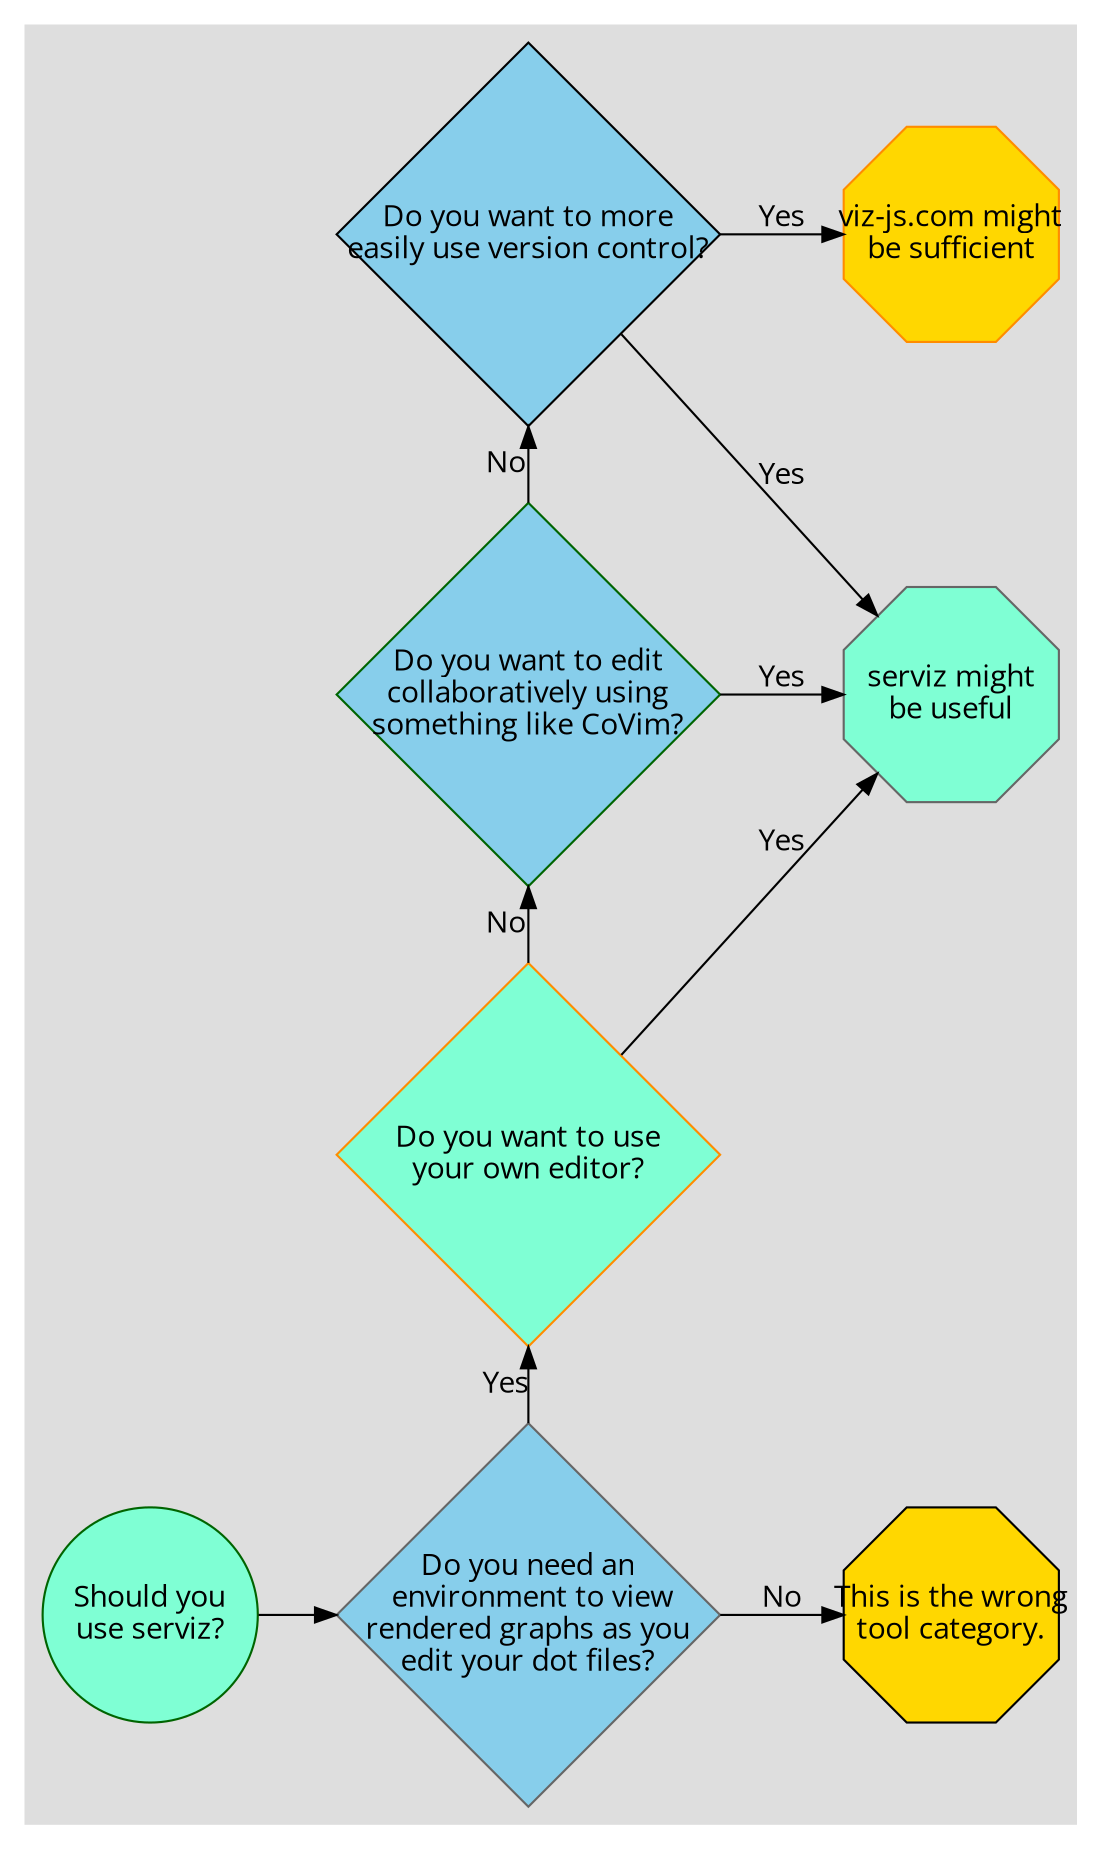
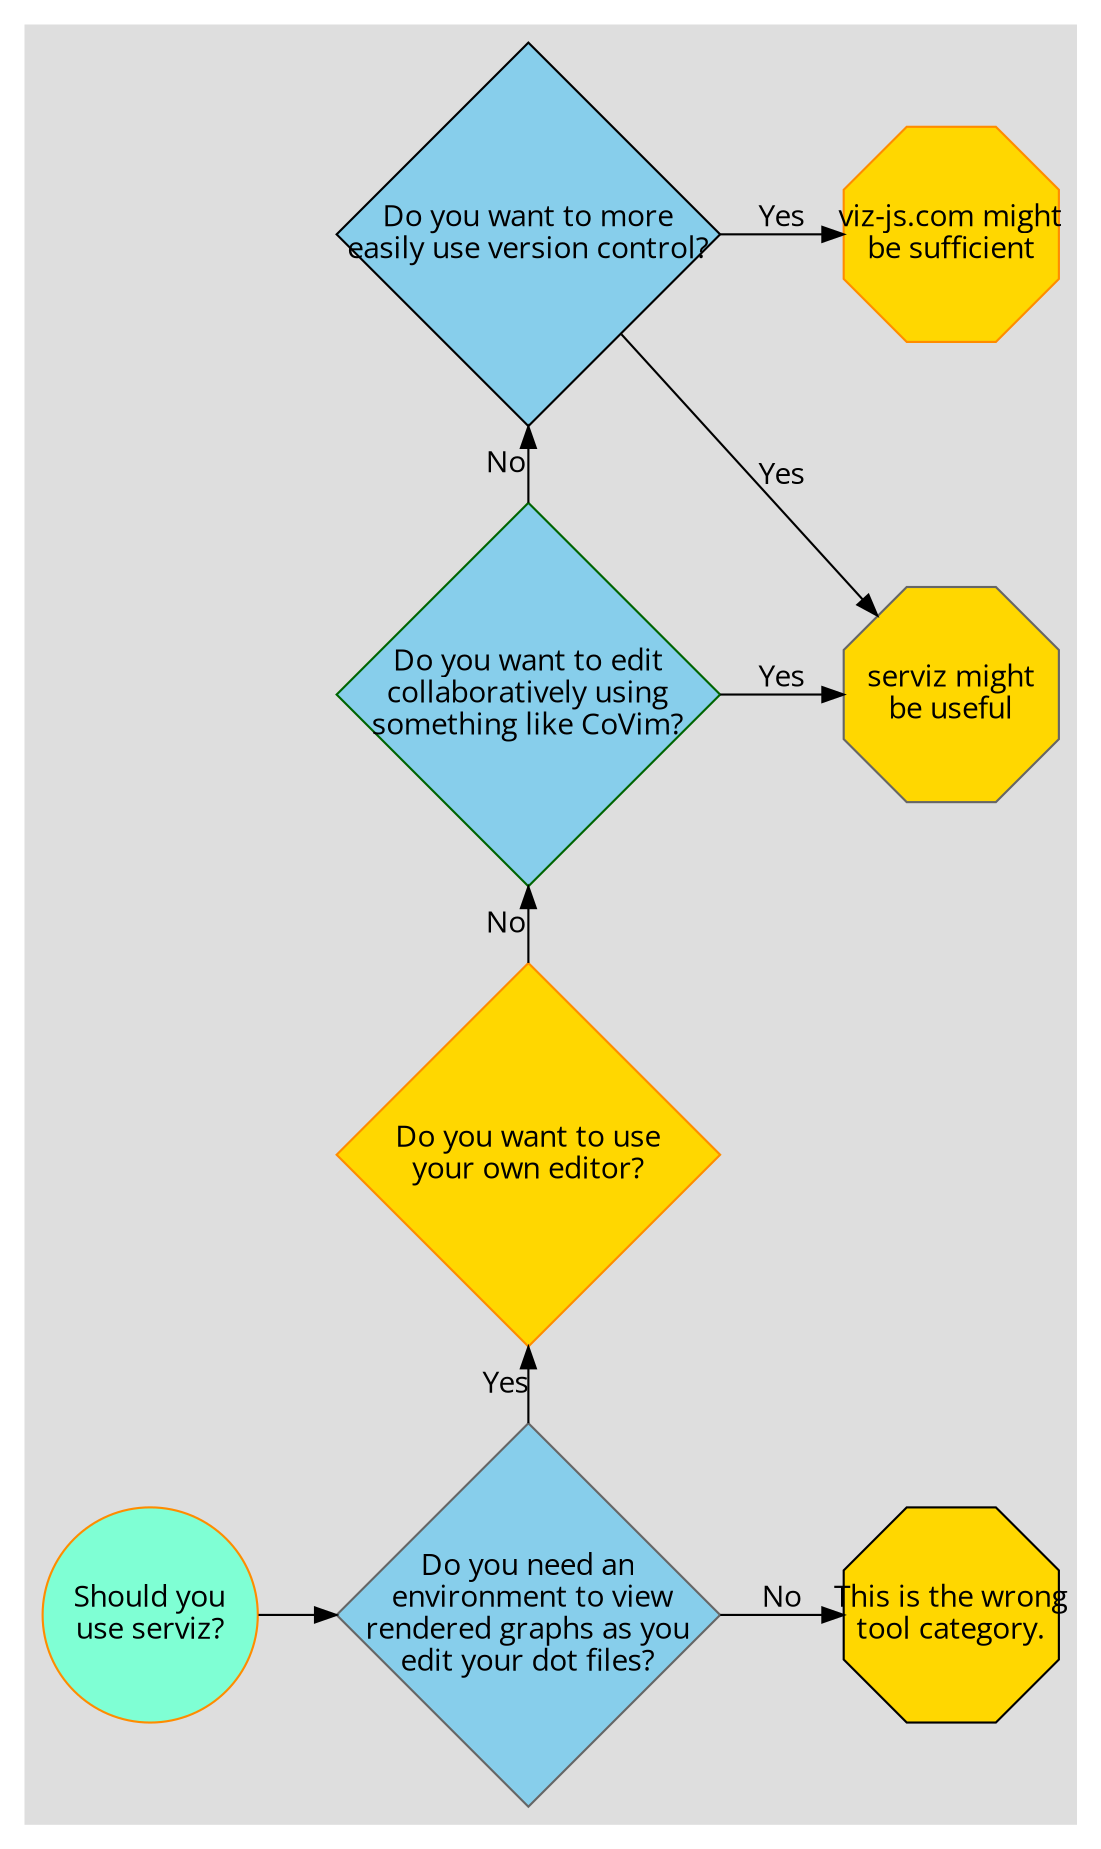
node "serviz might be useful": fillcolor aquamarine -> gold
edge "Do you want to use your own editor?" -> "serviz might be useful": removed, label "Yes"
node "Do you want to use your own editor?": fillcolor aquamarine -> gold
node "Should you use serviz?": color darkgreen -> darkorange
